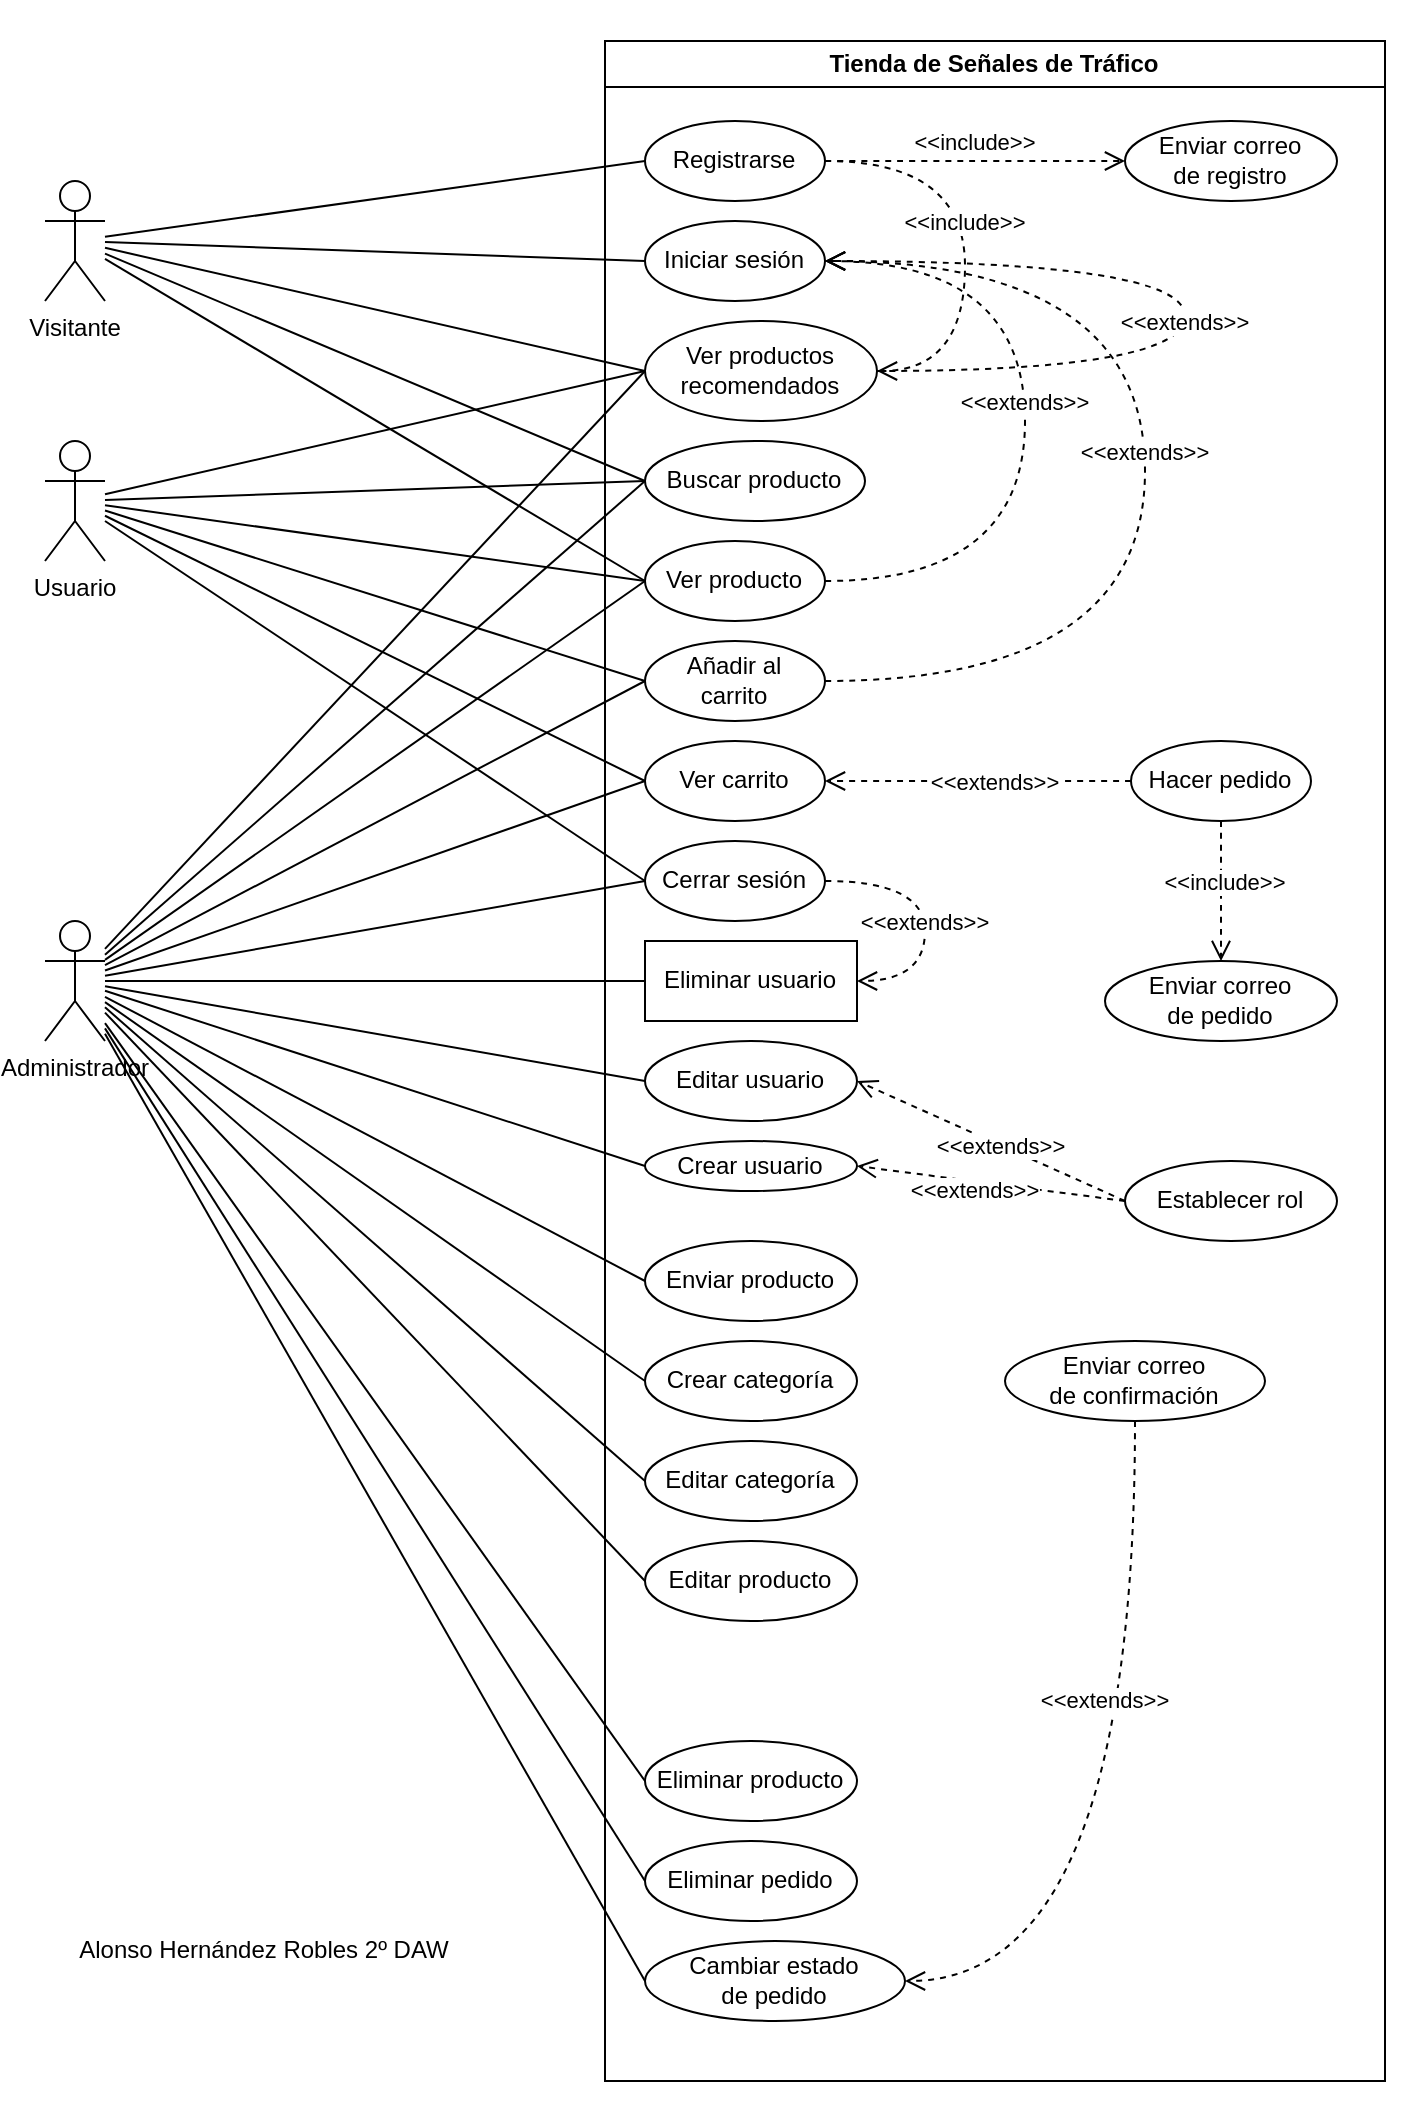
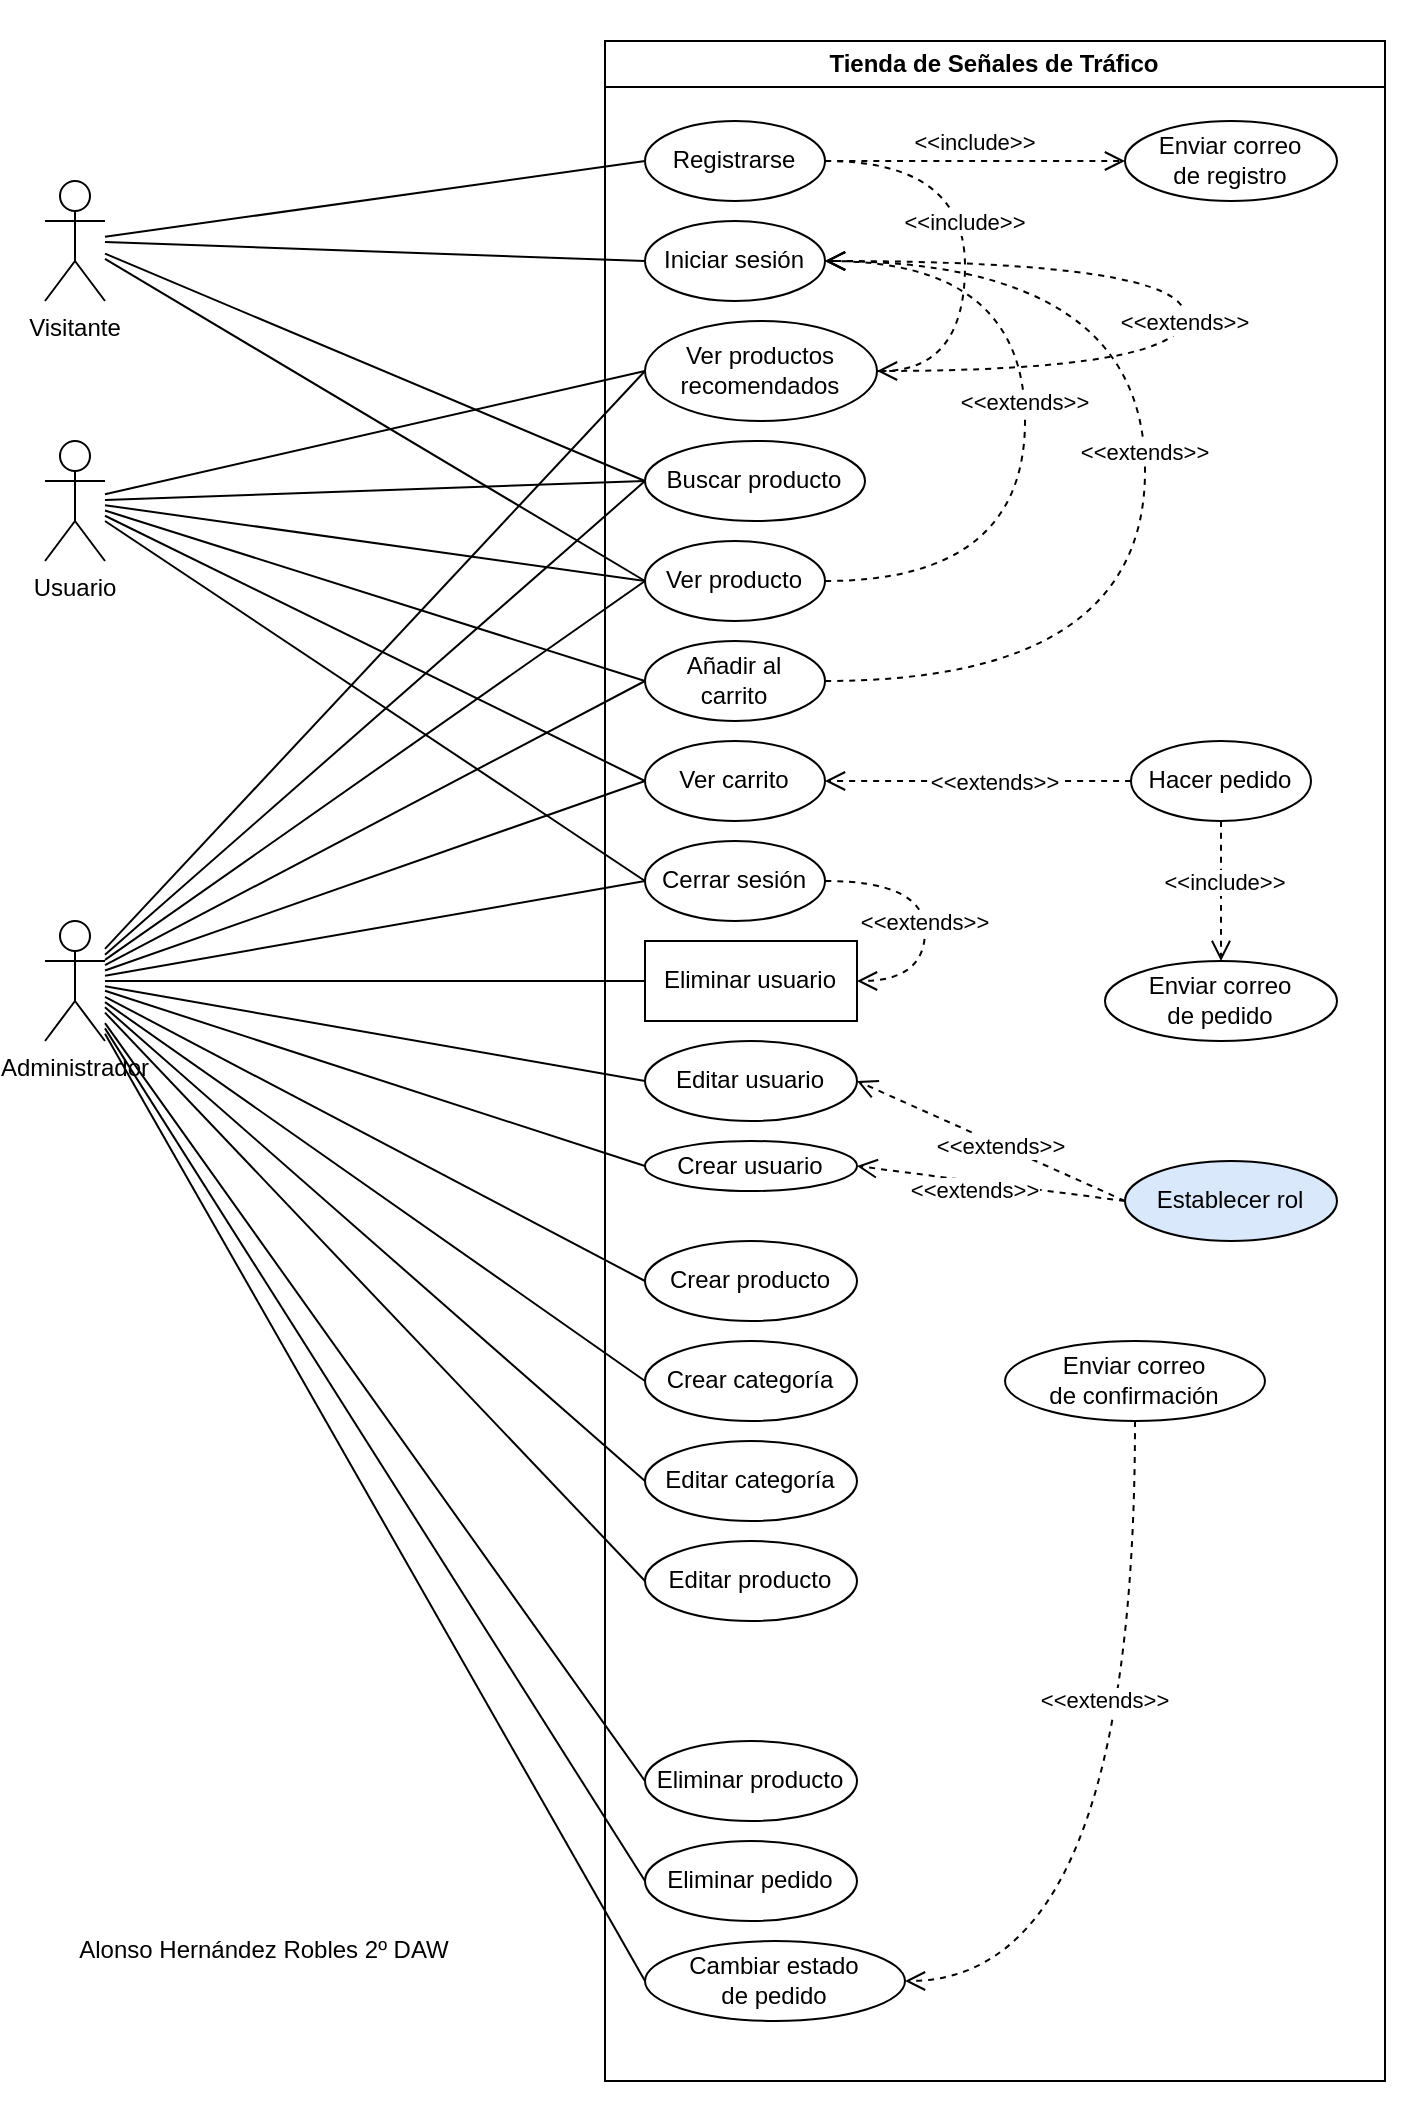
edge "Visitante" -- "Ver productos recomendados": removed
node "Establecer rol": fillcolor #ffffff -> #dae8fc
node "Enviar producto": label "Enviar producto" -> "Crear producto"
